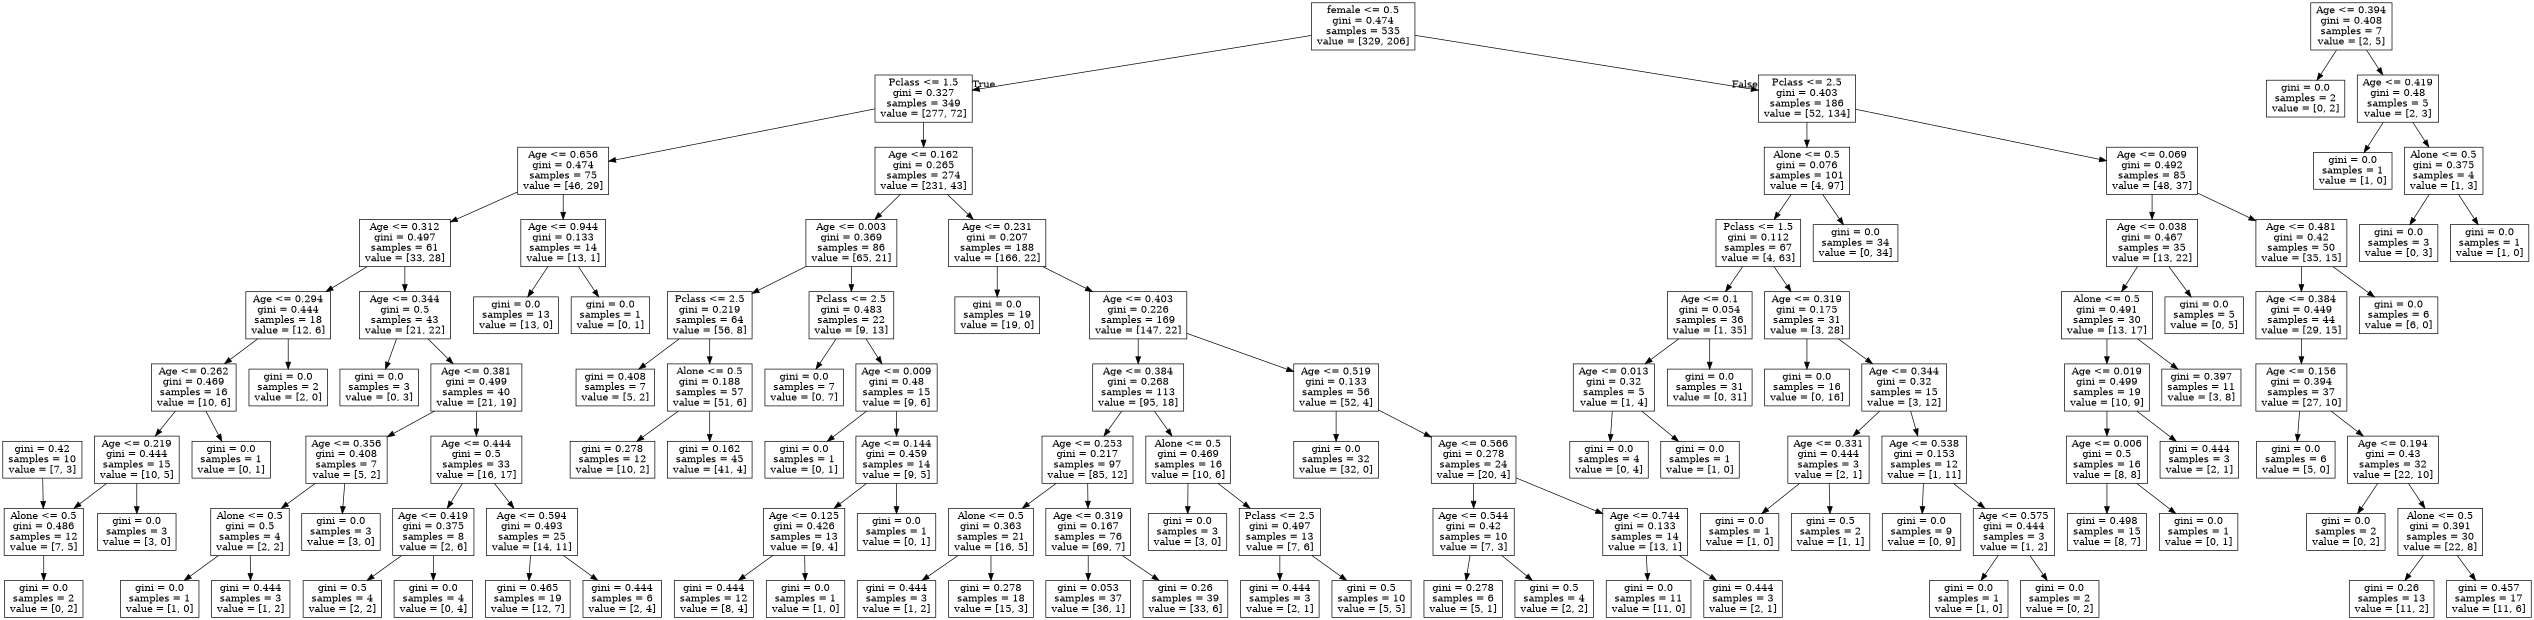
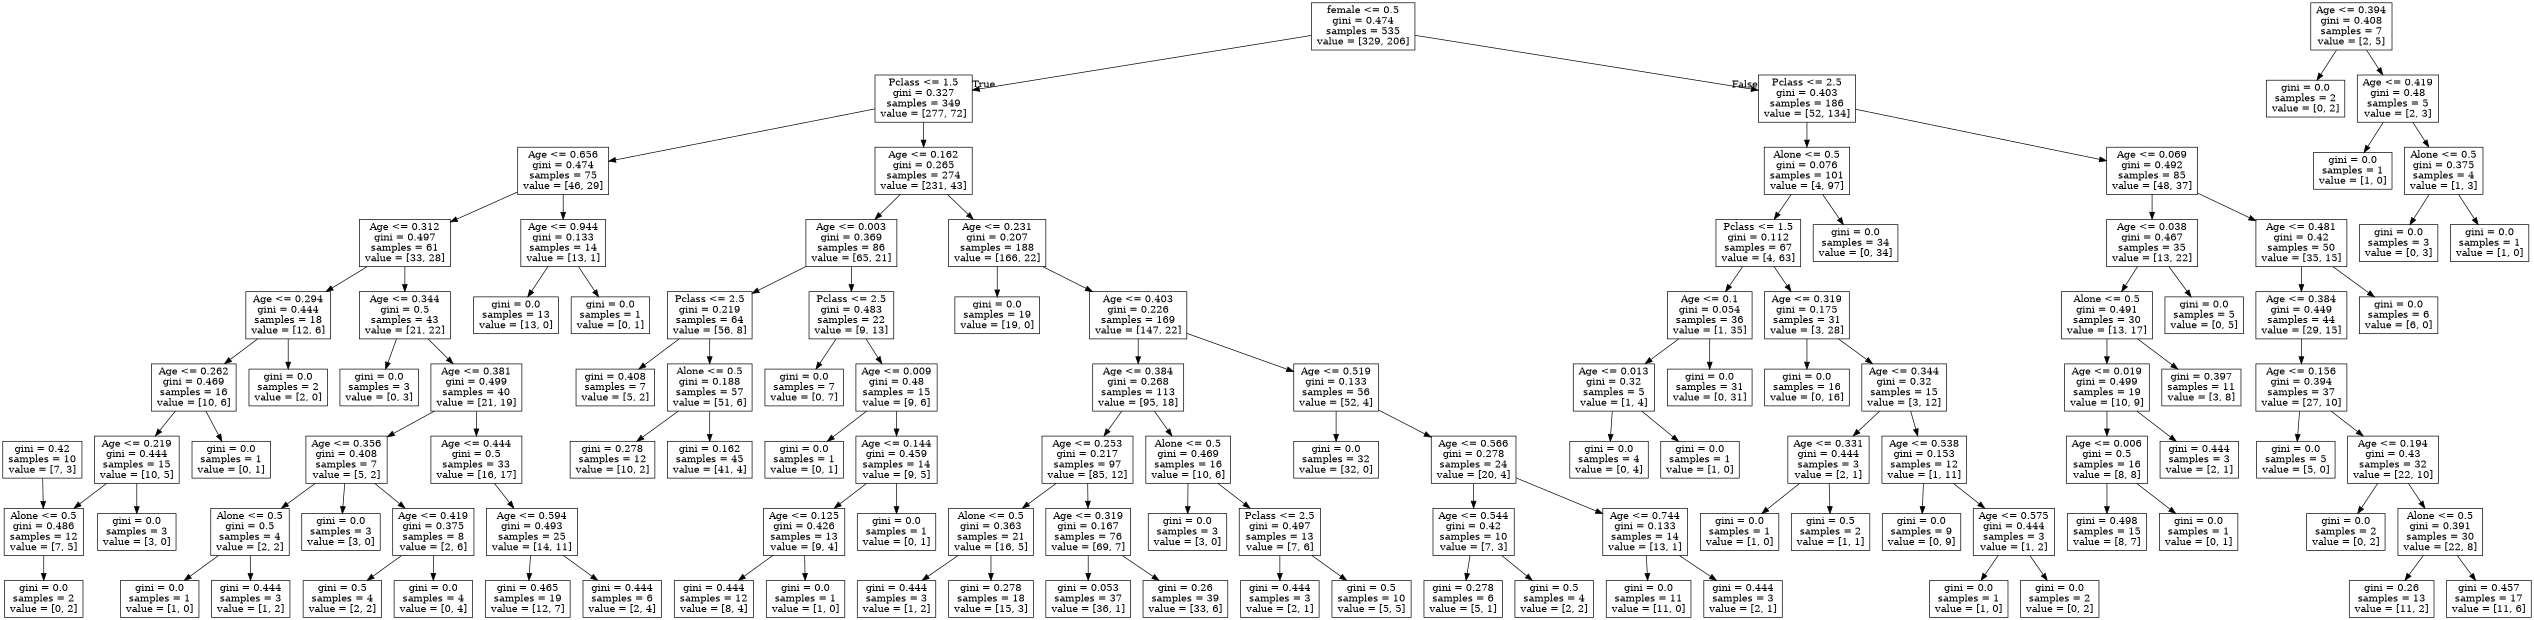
node "gini = 0.0 samples = 6 value = [5, 0]": label "gini = 0.0 samples = 6 value = [5, 0]" -> "gini = 0.0 samples = 5 value = [5, 0]"
edge "Age <= 0.444 gini = 0.5 samples = 33 value = [16, 17]" -> "Age <= 0.419 gini = 0.375 samples = 8 value = [2, 6]": now "Age <= 0.356 gini = 0.408 samples = 7 value = [5, 2]" -> "Age <= 0.419 gini = 0.375 samples = 8 value = [2, 6]"
